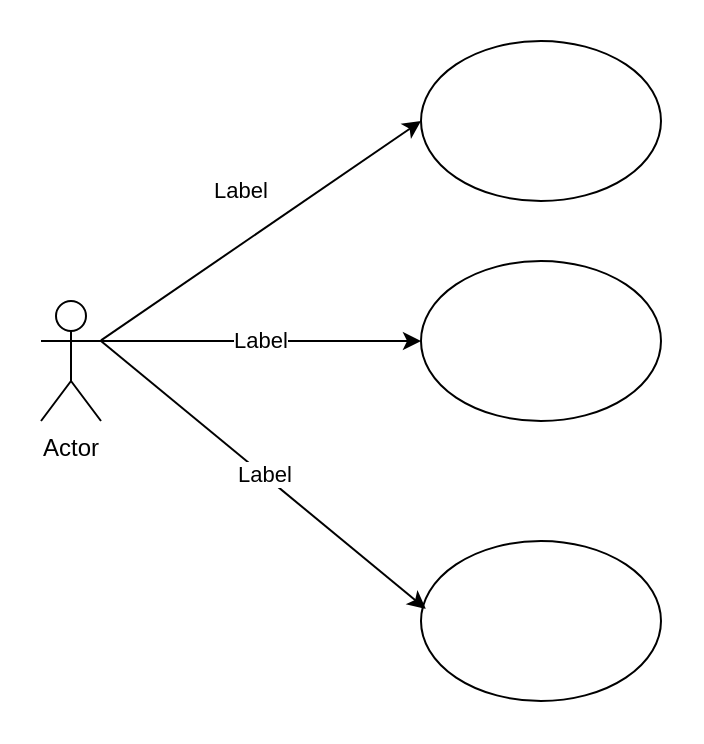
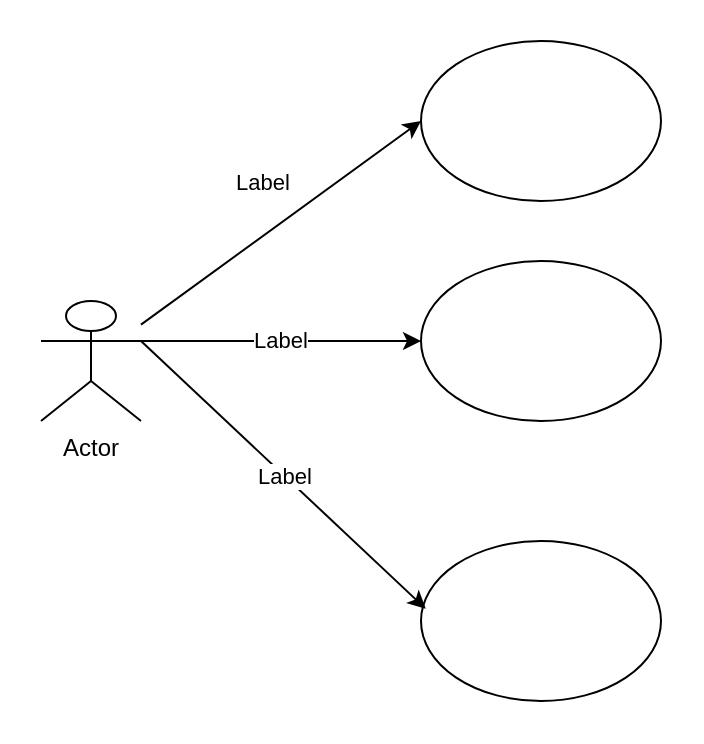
node "Actor": size 60x120 -> 100x120
